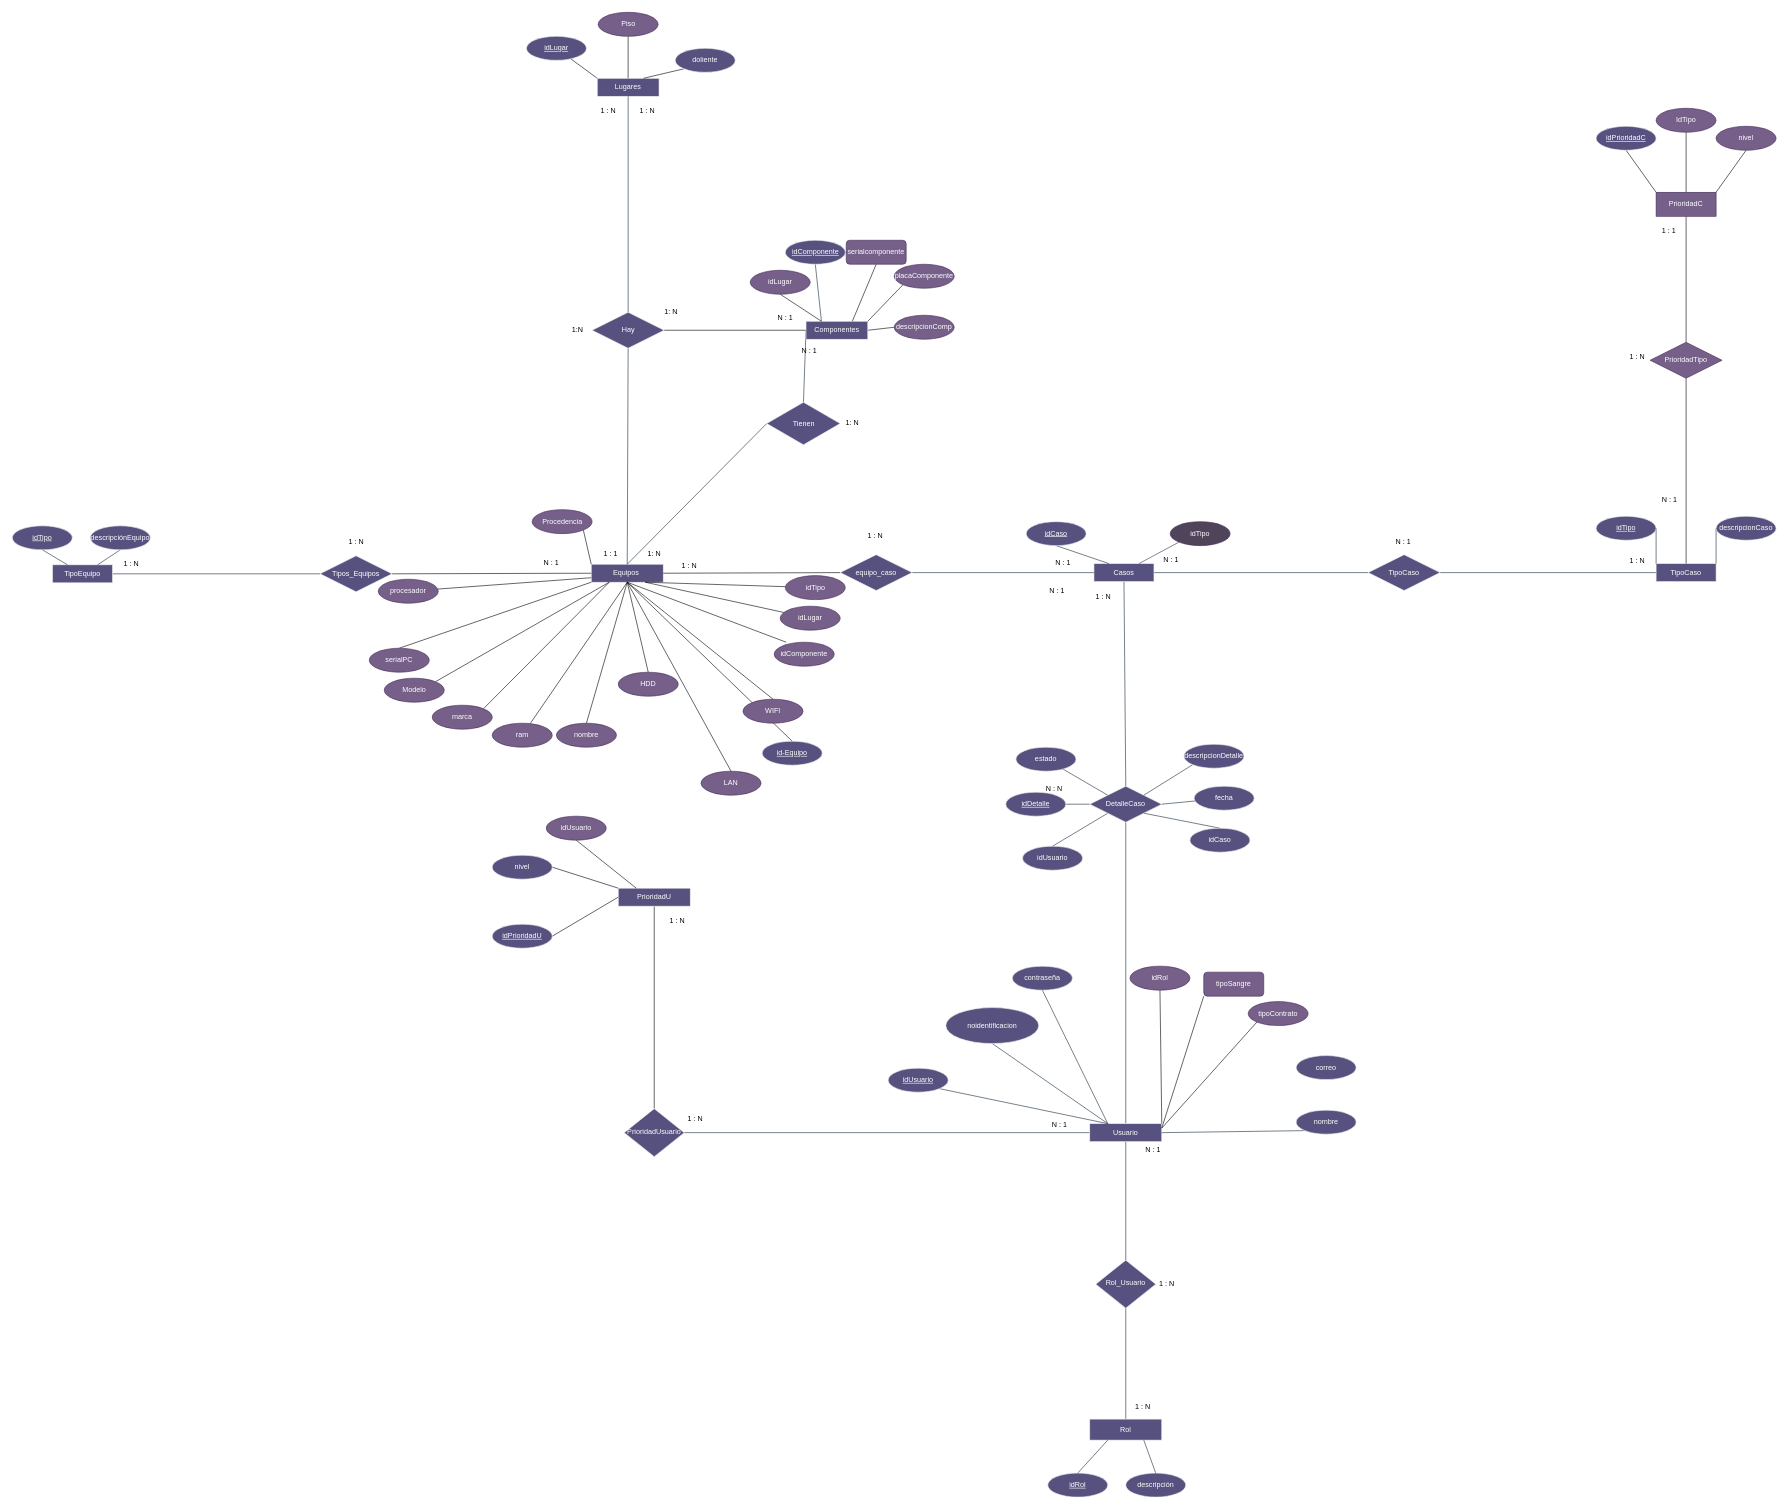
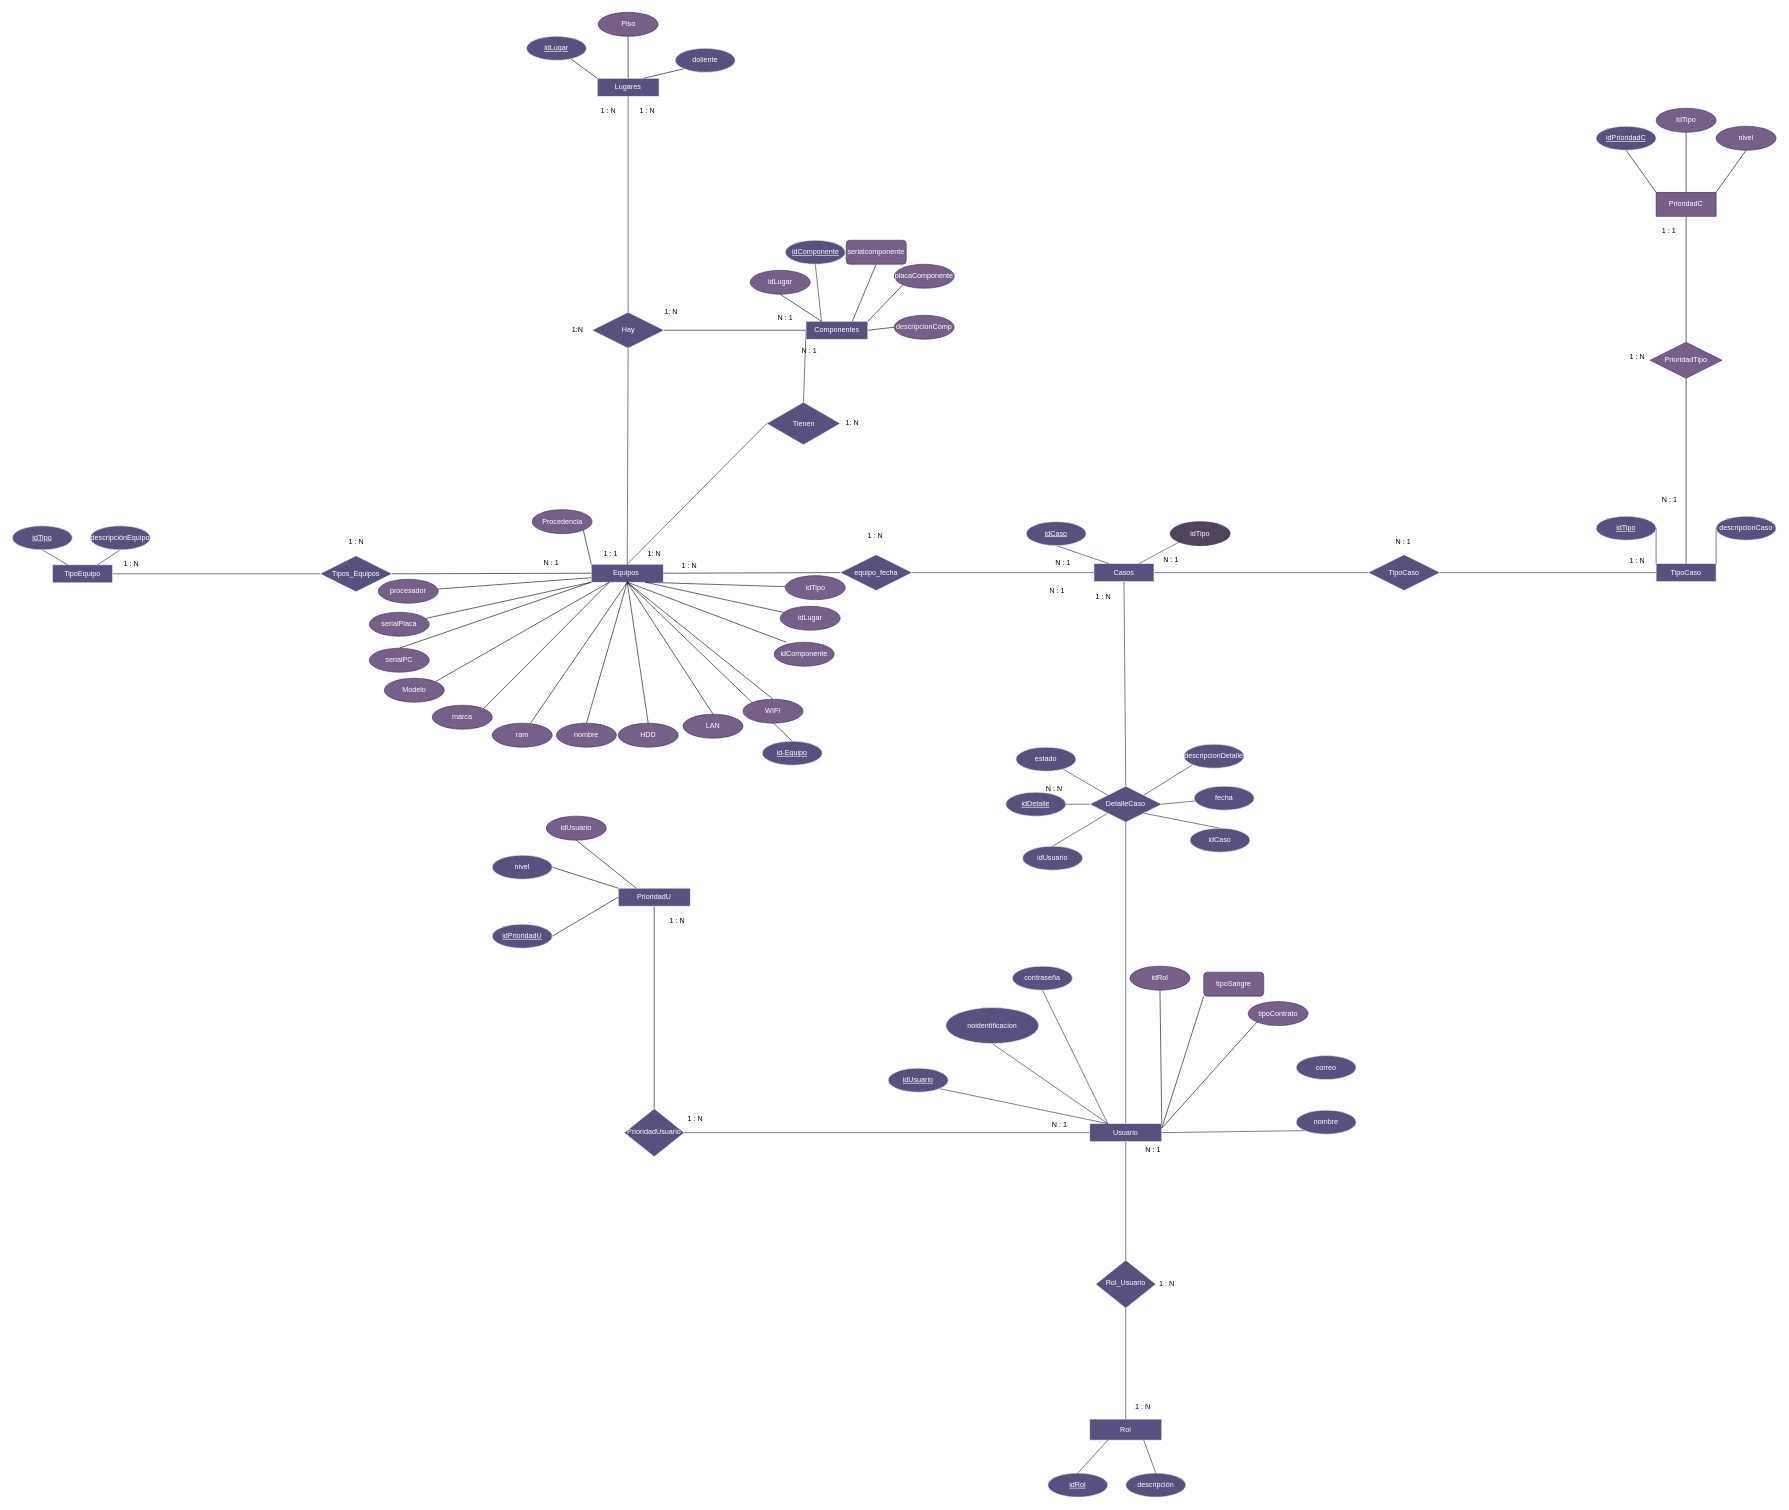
node "equipo_caso": label "equipo_caso" -> "equipo_fecha"
edge "Equipos" -- "serialPlaca": added
node "serialPlaca": added
node "HDD": moved (648, 684) -> (648, 735)
node "LAN": moved (731, 783) -> (713, 726)
